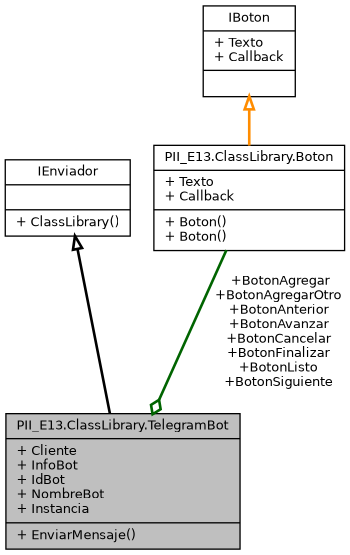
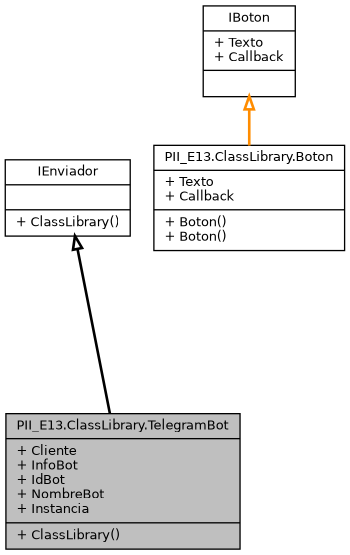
edge "PII_E13.ClassLibrary.Boton" -> "PII_E13.ClassLibrary.TelegramBot": removed, label "+BotonAgregar +BotonAgregarOtro +BotonAnterior +BotonAvanzar +BotonCancelar +BotonFinalizar +BotonListo +BotonSiguiente"
node "PII_E13.ClassLibrary.TelegramBot": text "+ EnviarMensaje()" -> "+ ClassLibrary()"
